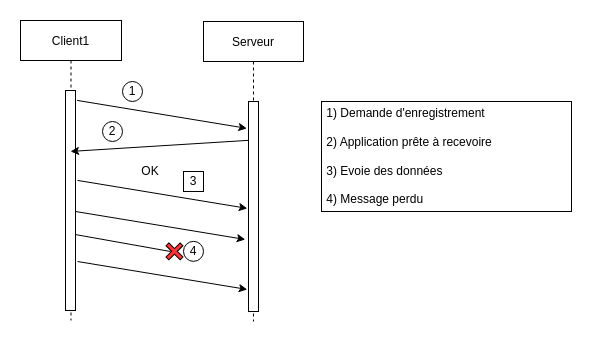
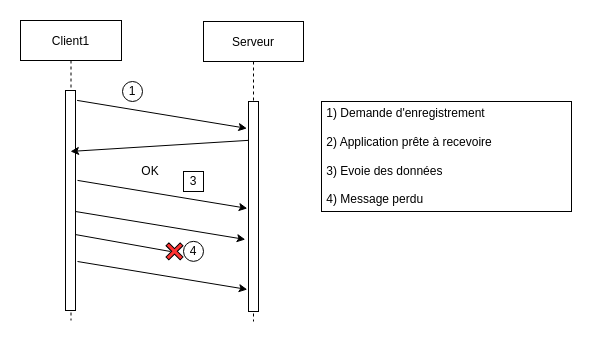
node "2": removed
